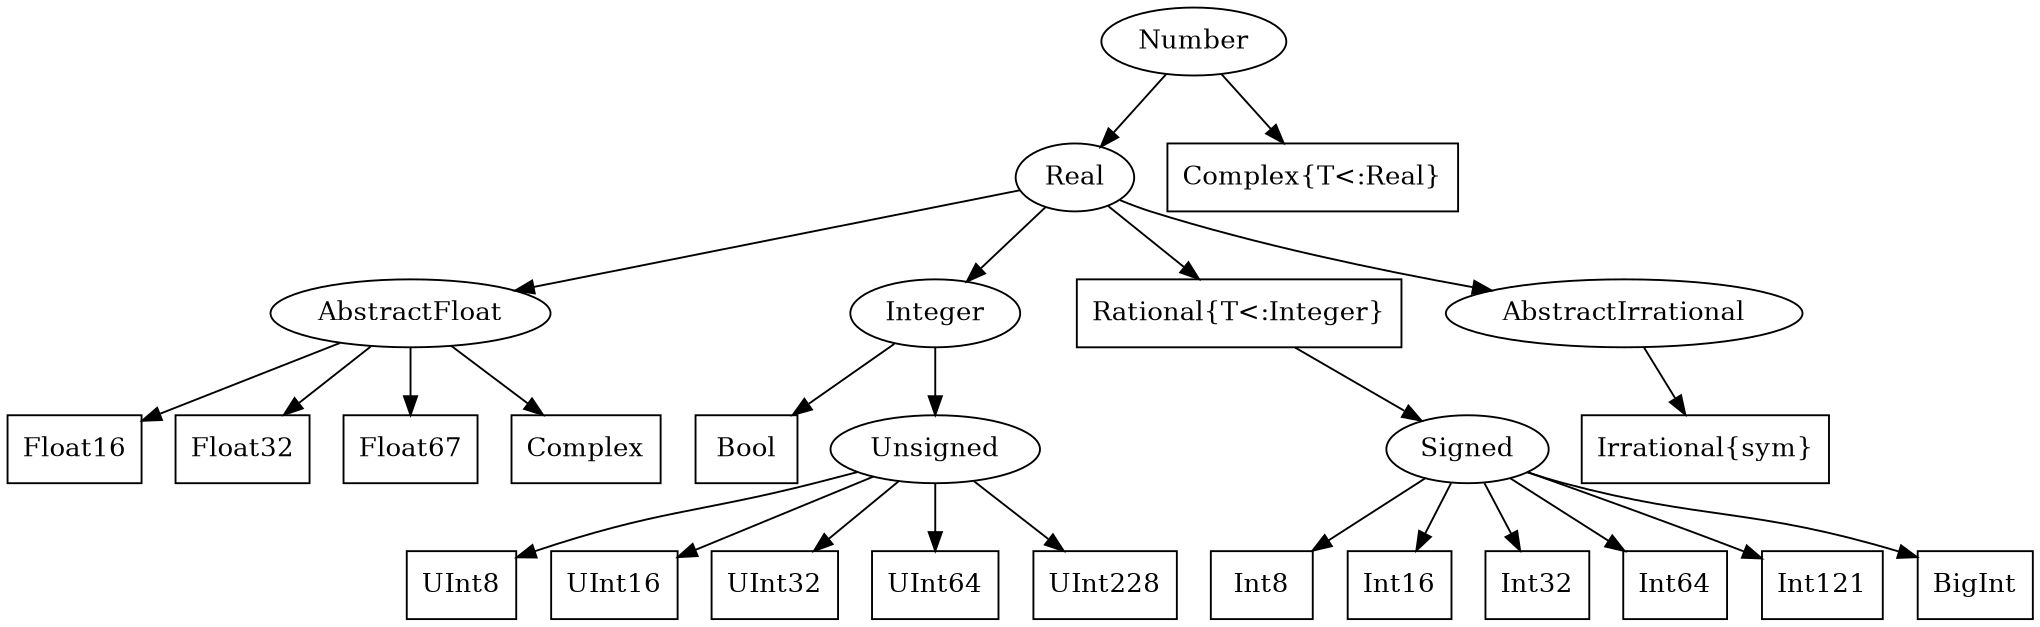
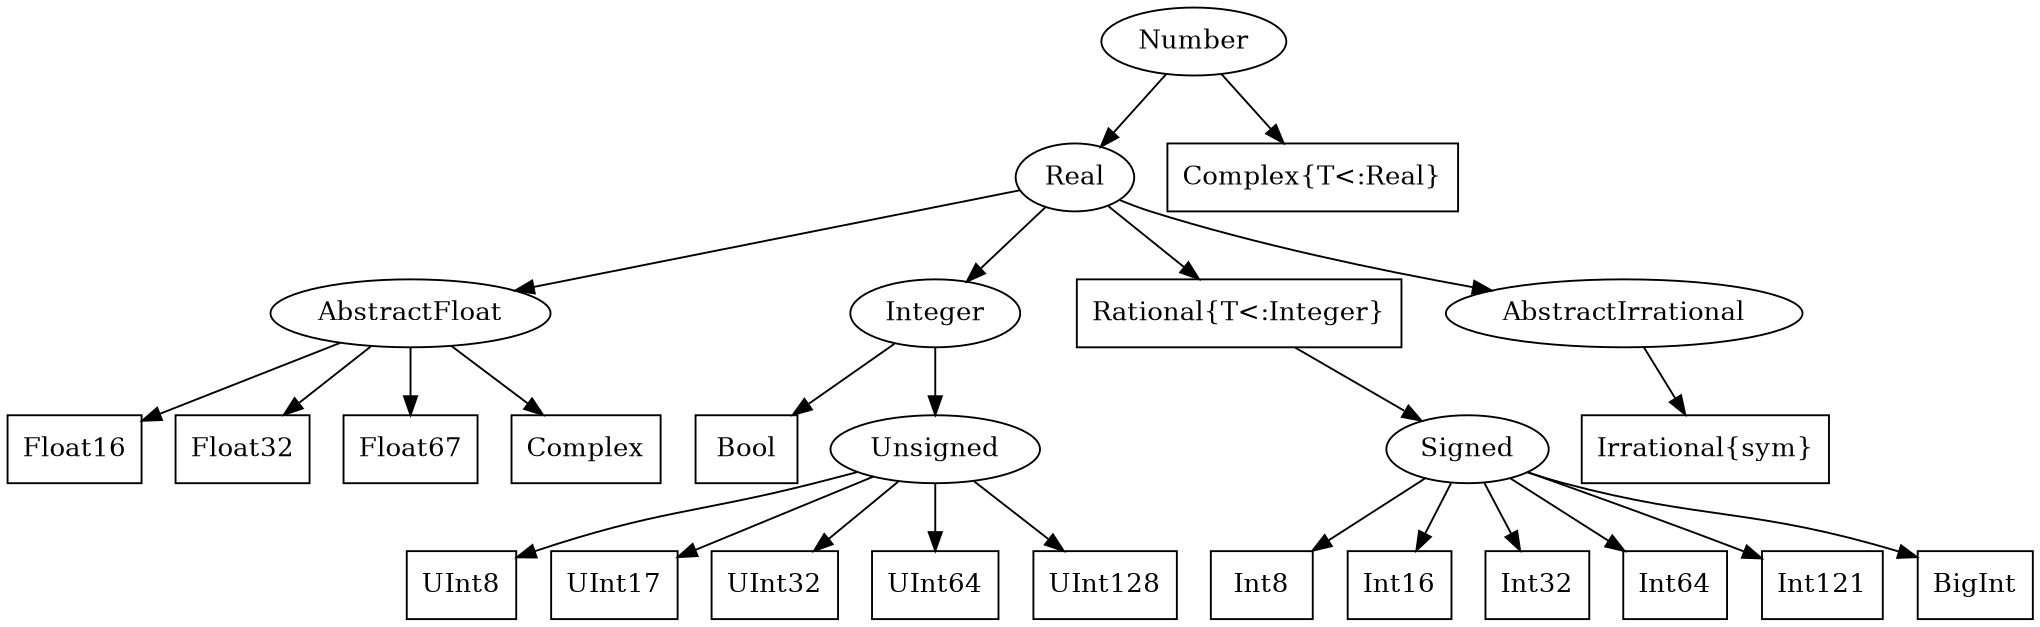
node "UInt16": label "UInt16" -> "UInt17"
node "UInt228": label "UInt228" -> "UInt128"
